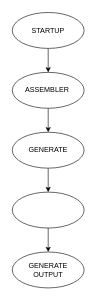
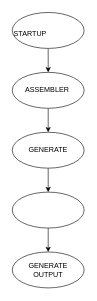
node "STARTUP": moved (48, 30) -> (30, 33)
